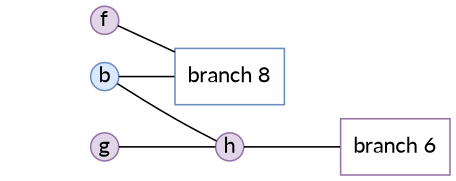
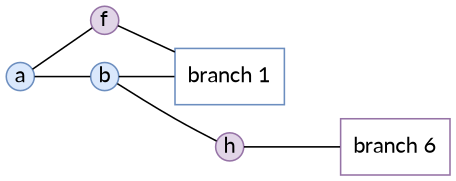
node "a": added
node "branch 8": label "branch 8" -> "branch 1"
node "g": removed
